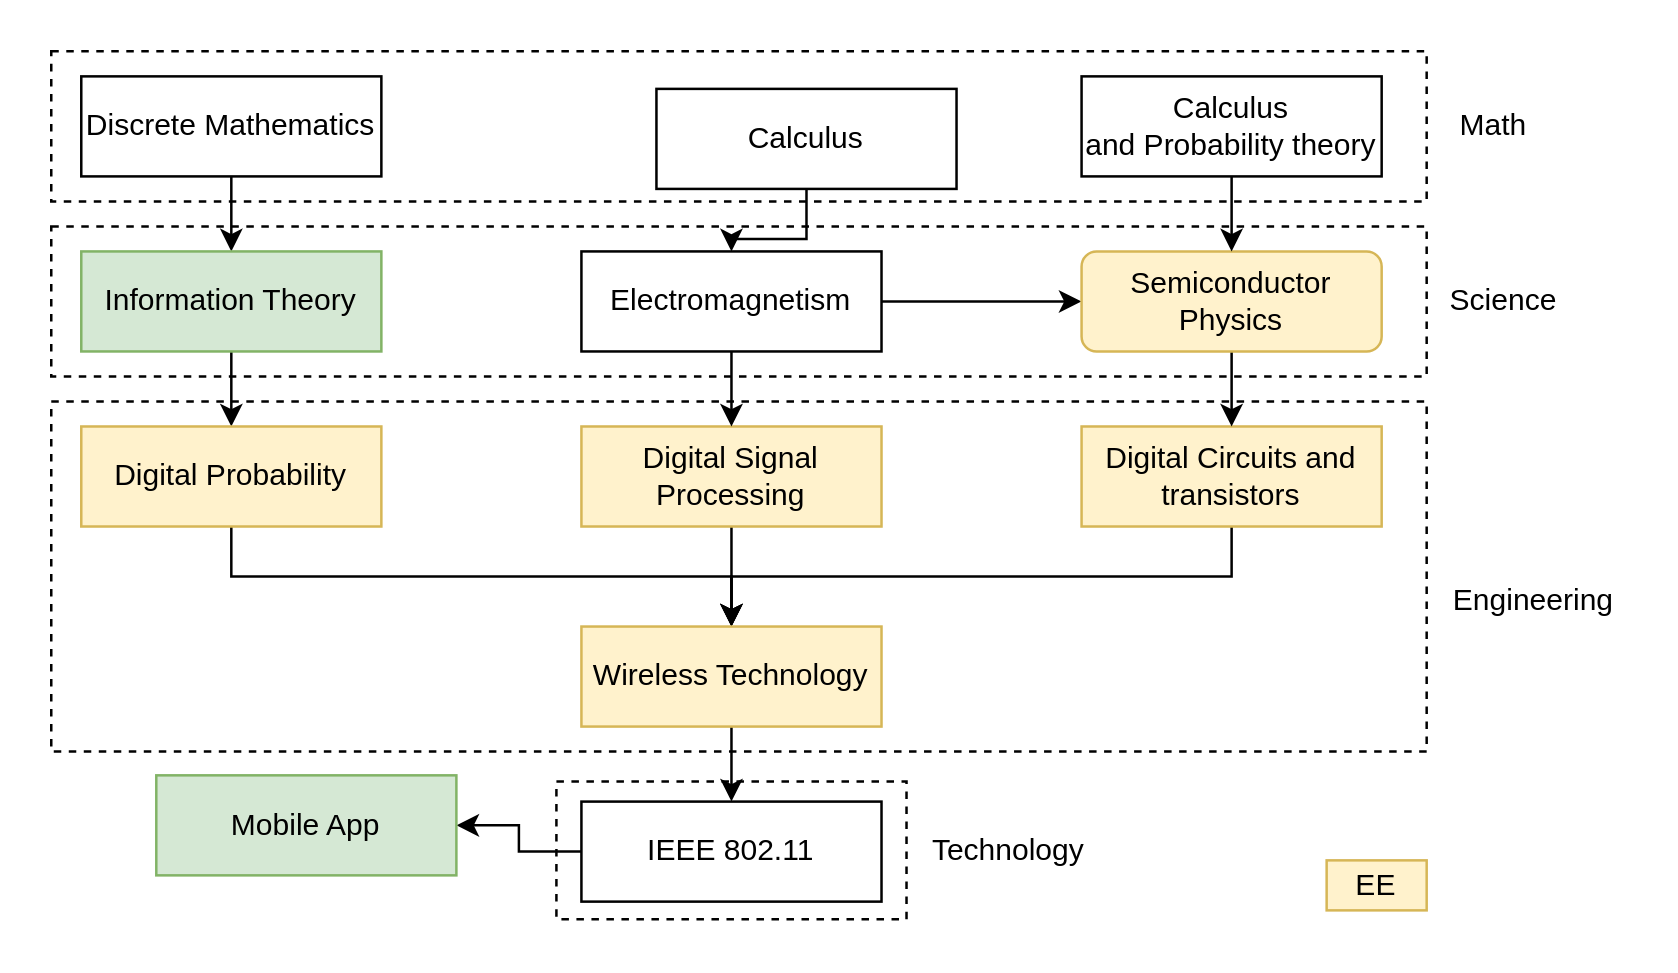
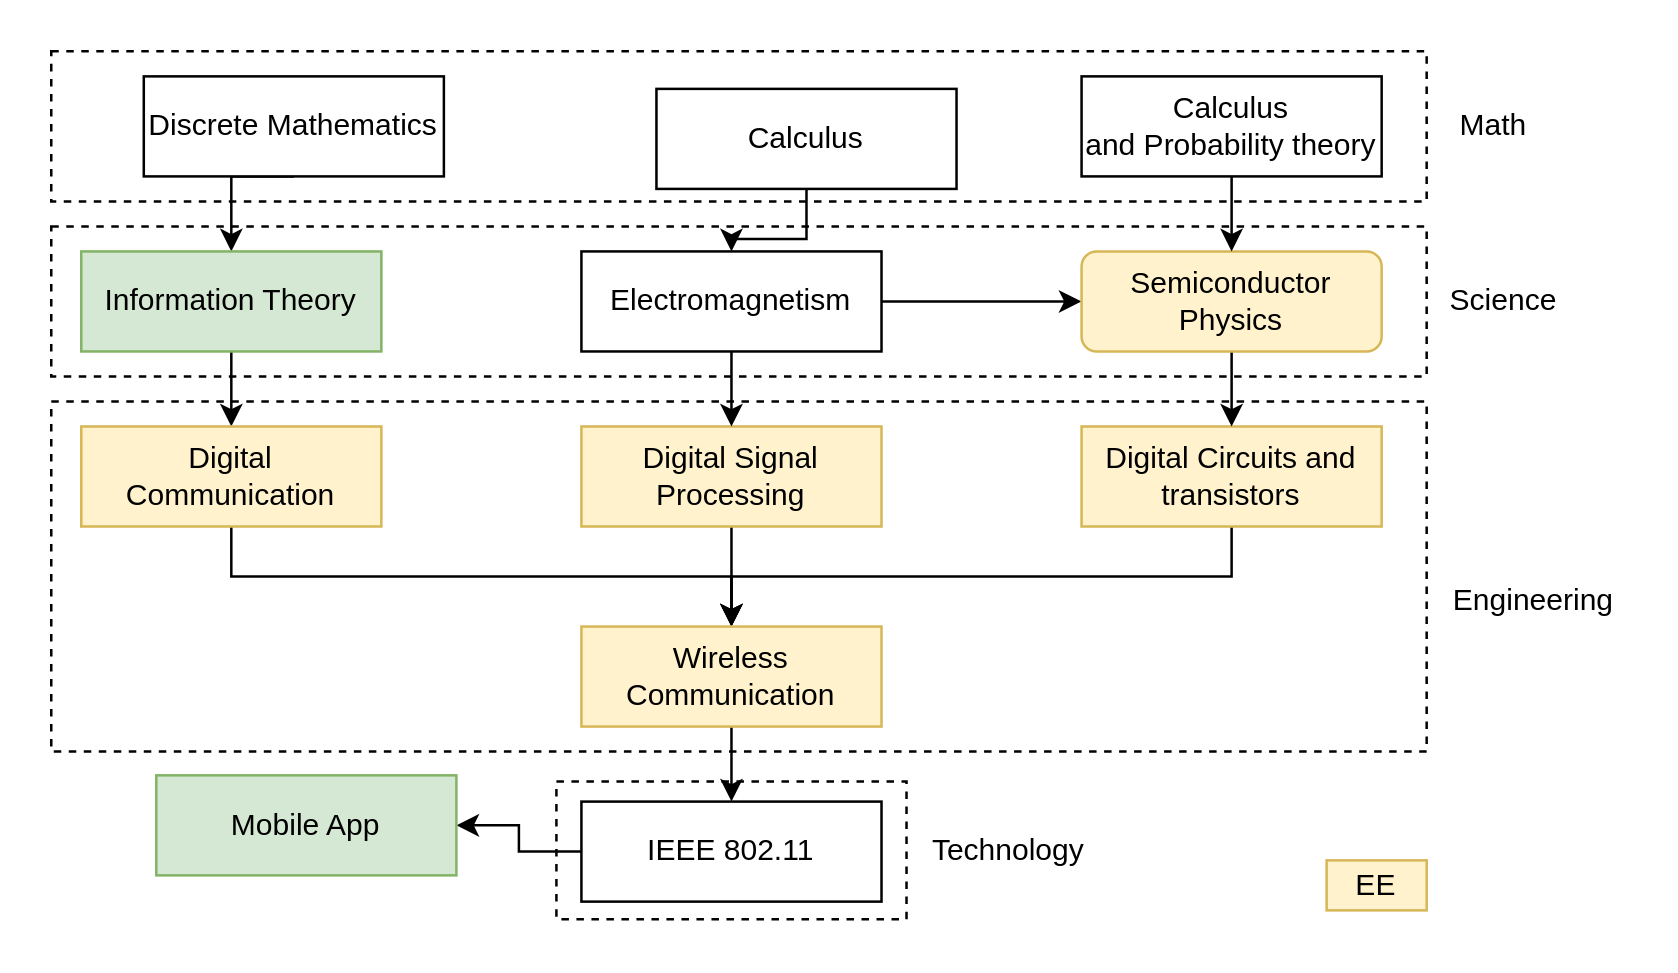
node "Discrete Mathematics": moved (231, 126) -> (294, 126)
node "Digital Probability": label "Digital Probability" -> "Digital Communication"
node "Wireless Technology": label "Wireless Technology" -> "Wireless Communication"
